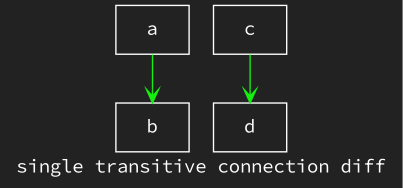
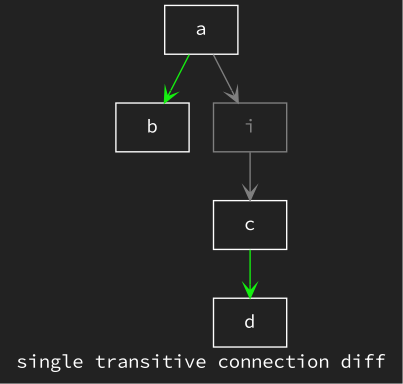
node "i": added
